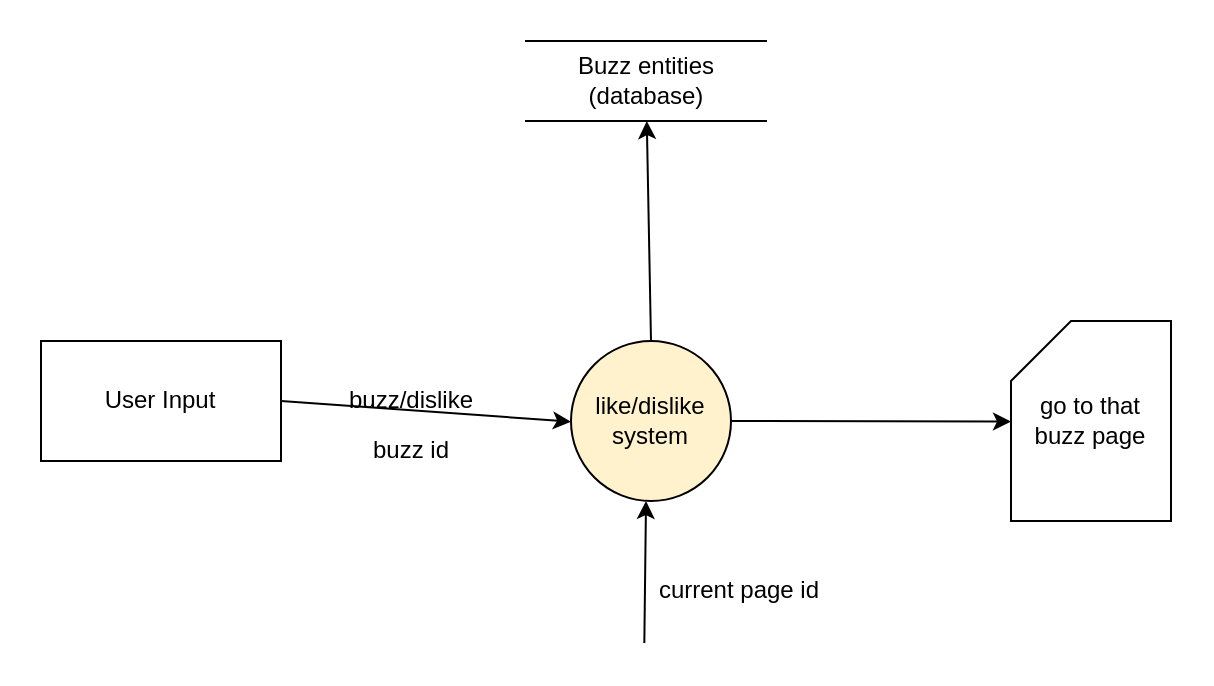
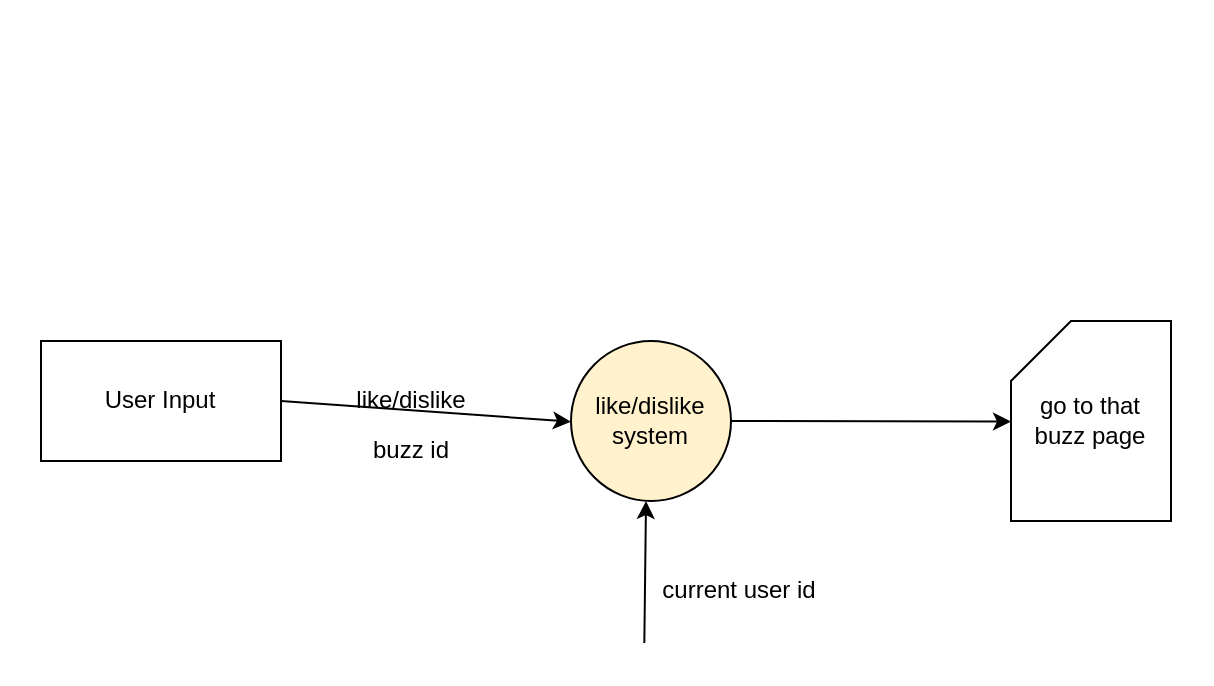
node "Buzz entities (database)": removed
edge "like/dislike system" -> "Buzz entities (database)": removed
node "buzz/dislike": label "buzz/dislike" -> "like/dislike"
node "current page id": label "current page id" -> "current user id"
